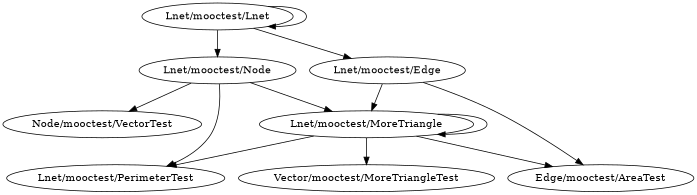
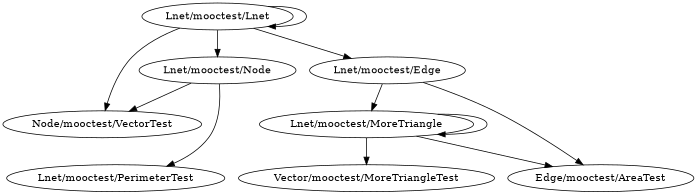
edge "Lnet/mooctest/Lnet" -> "Node/mooctest/VectorTest": added
edge "Lnet/mooctest/Node" -> "Lnet/mooctest/MoreTriangle": removed
edge "Lnet/mooctest/MoreTriangle" -> "Lnet/mooctest/PerimeterTest": removed
